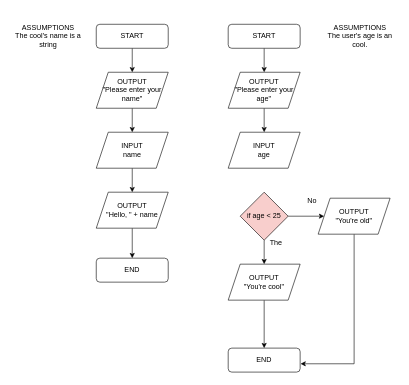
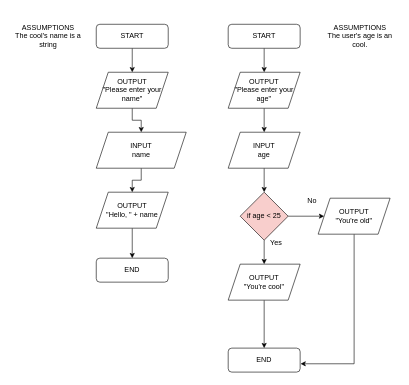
node "INPUT name": size 72x36 -> 90x36
edge "INPUT age" -> "if age < 25": added
node "The": label "The" -> "Yes"
